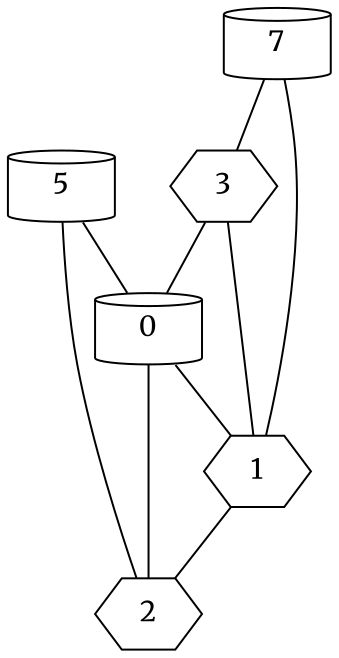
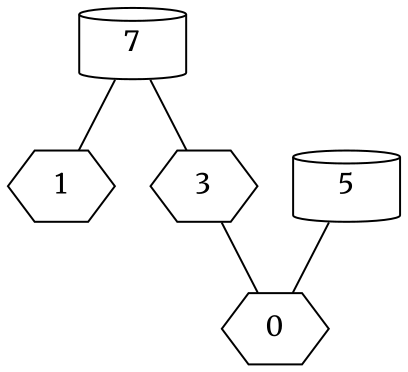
node "0": shape cylinder -> hexagon
edge "3" -- "1": removed
edge "0" -- "1": removed
node "2": removed
